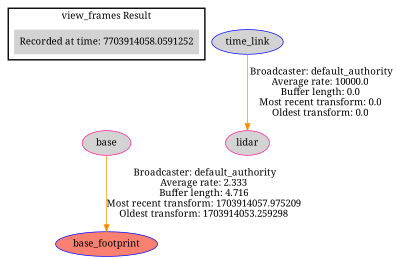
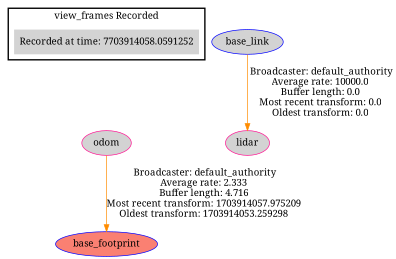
cluster "view_frames Result": label "view_frames Result" -> "view_frames Recorded"
node "time_link": label "time_link" -> "base_link"
node "base": label "base" -> "odom"
